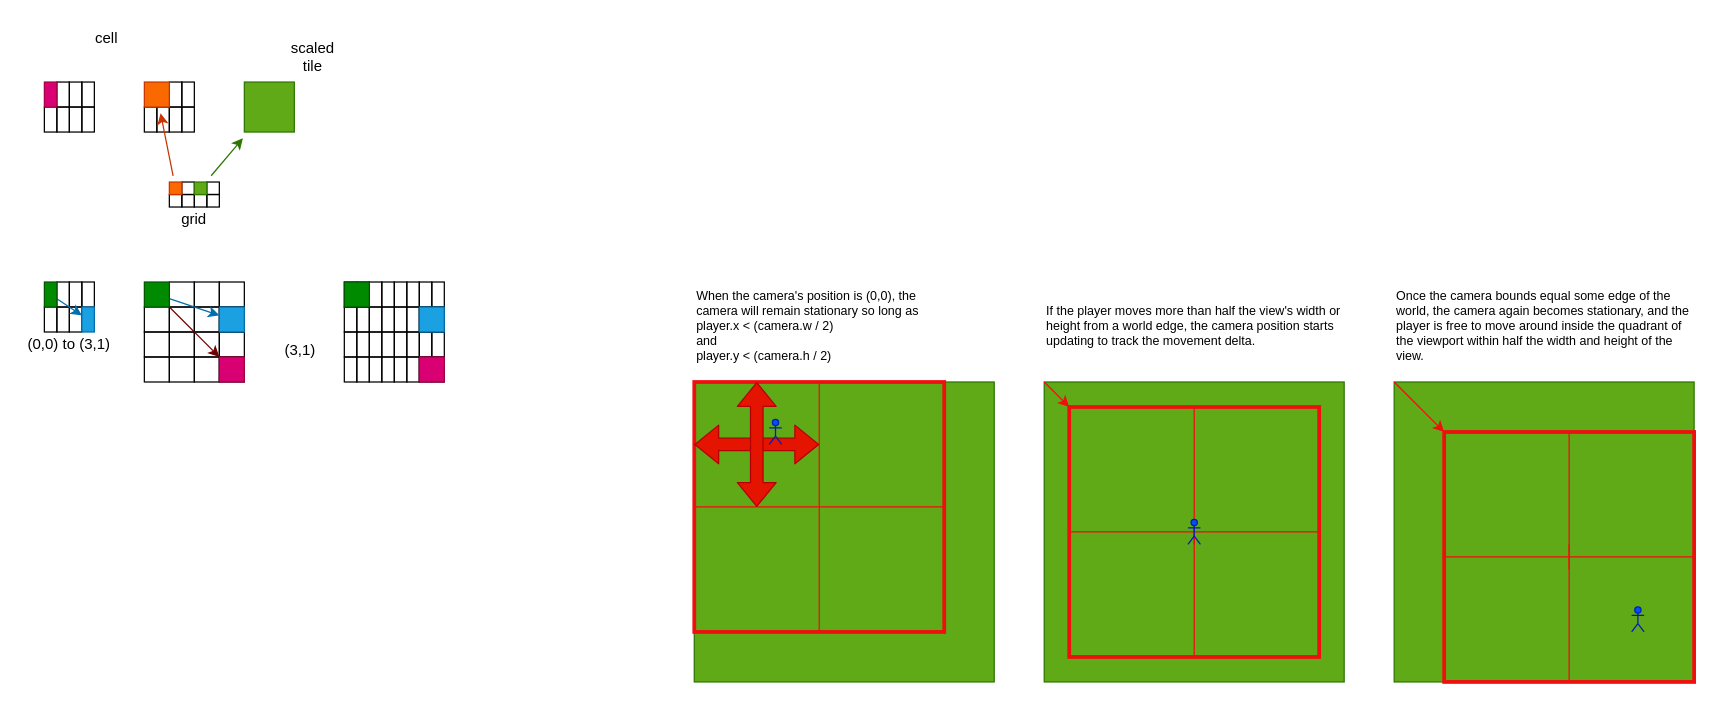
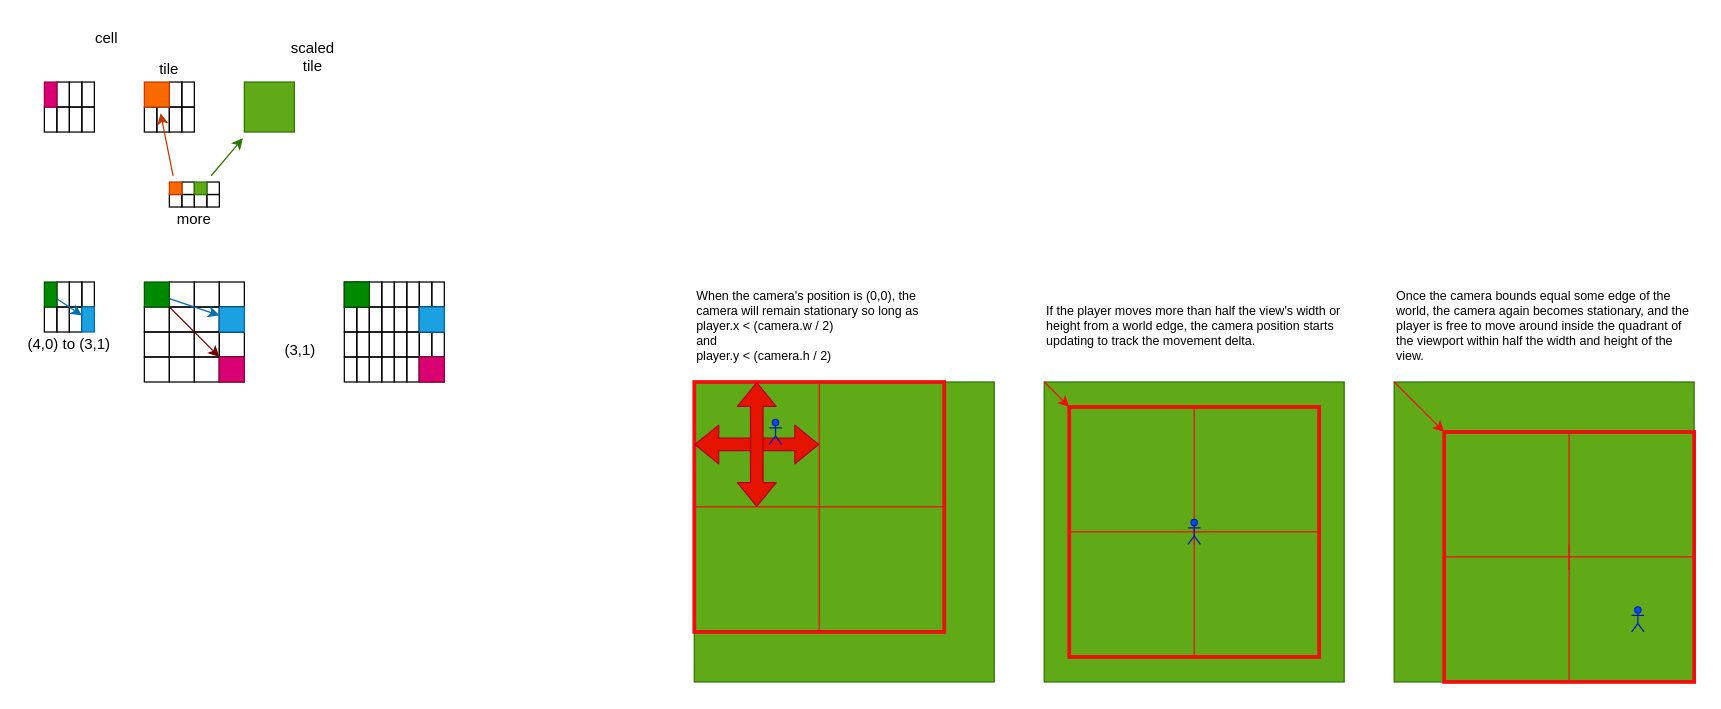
node "tile": added
node "grid": label "grid" -> "more"
node "(0,0) to (3,1)": label "(0,0) to (3,1)" -> "(4,0) to (3,1)"
